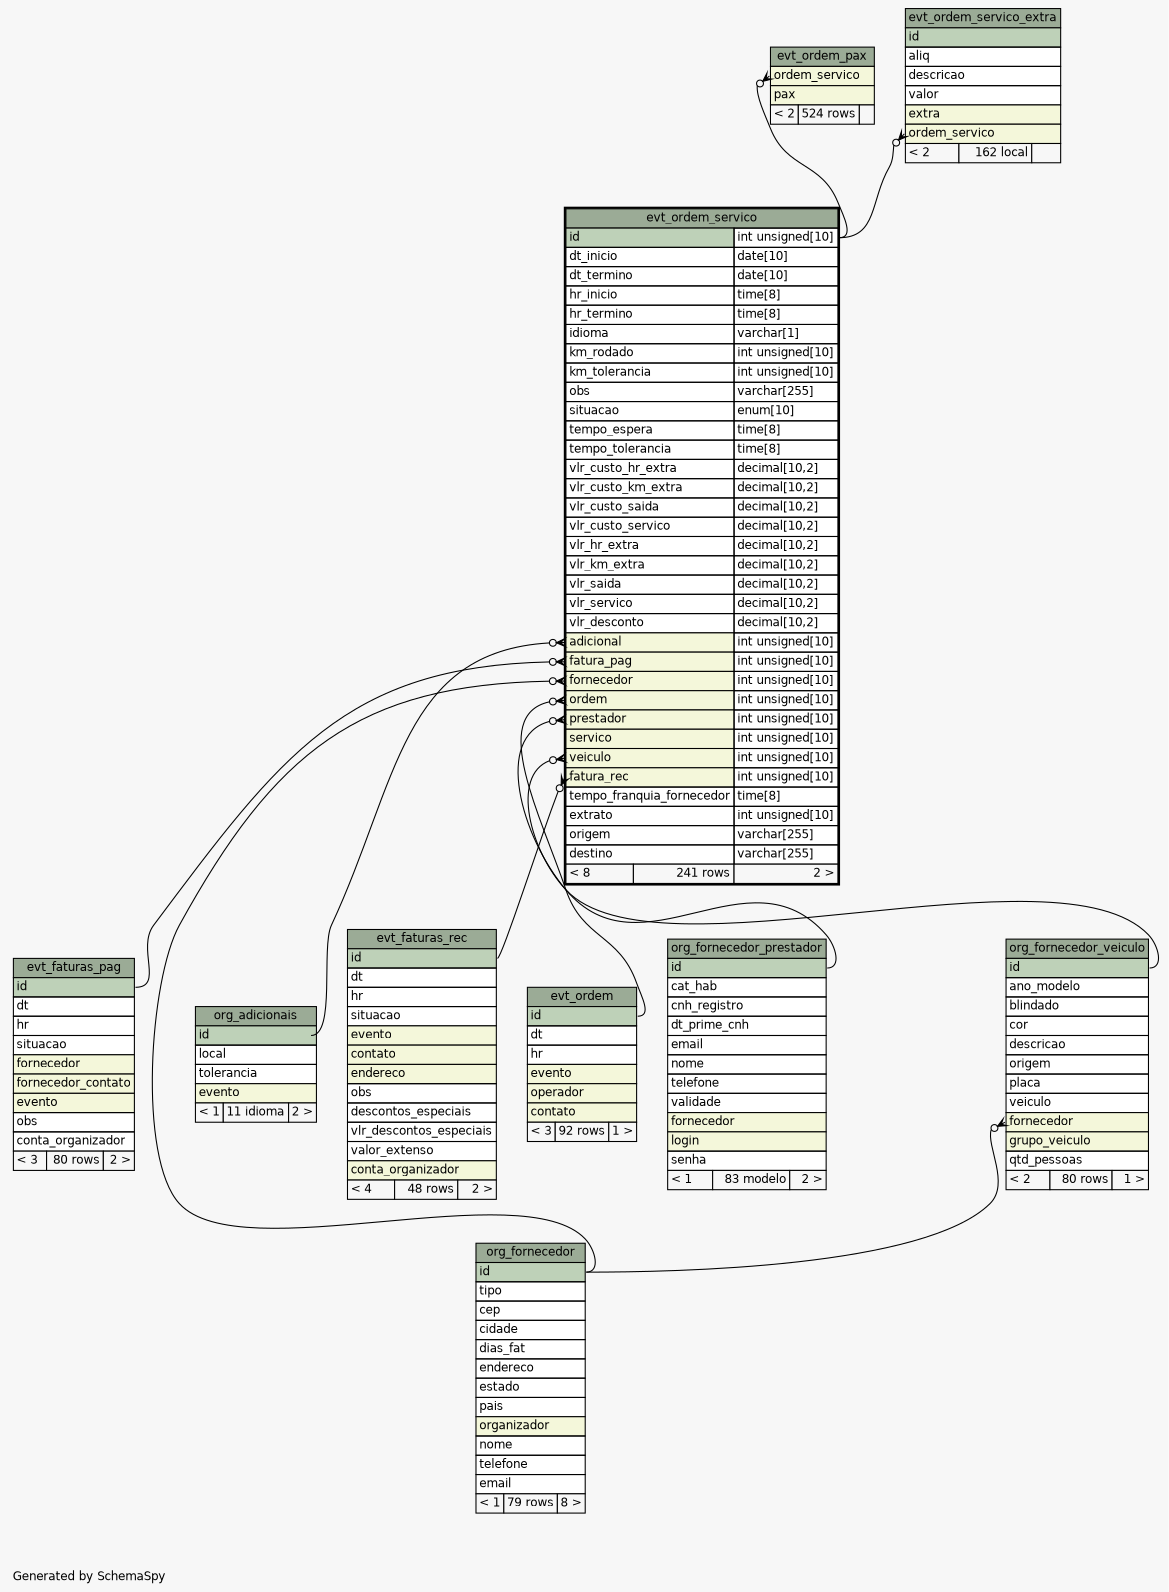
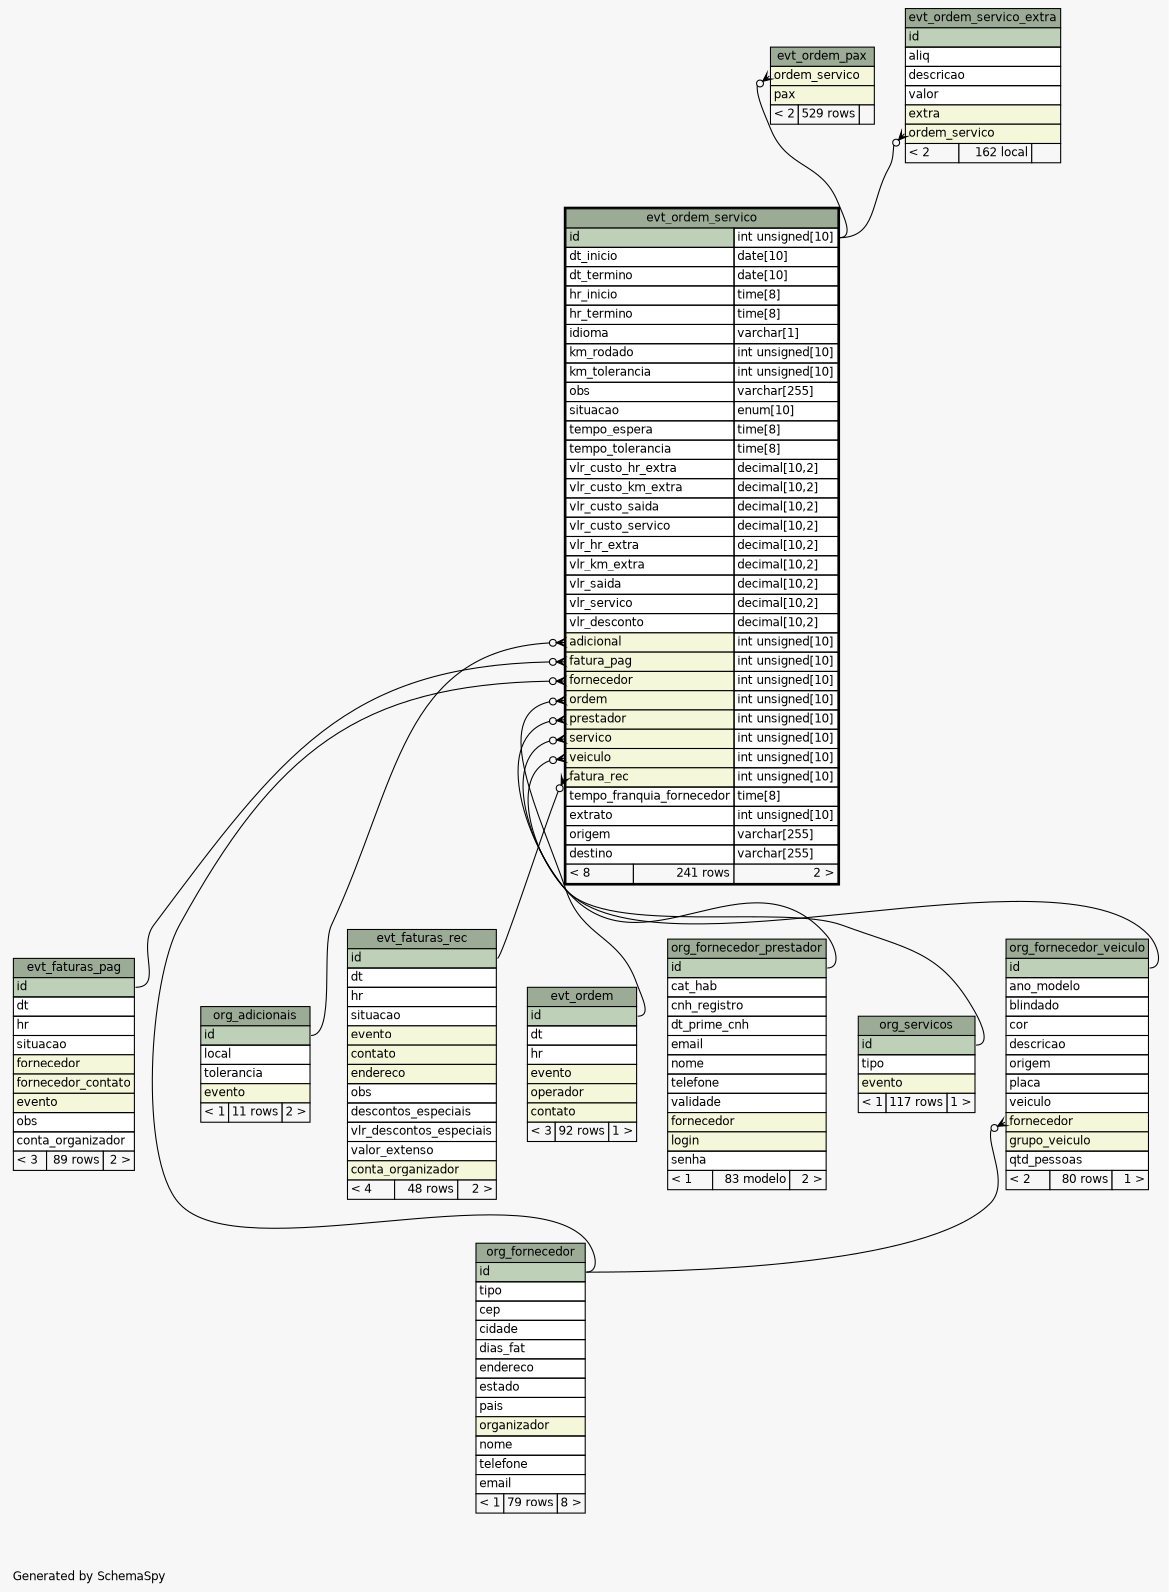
node "evt_ordem_pax": text "524 rows" -> "529 rows"
node "org_servicos": added
node "org_adicionais": text "11 idioma" -> "11 rows"
node "evt_faturas_pag": text "80 rows" -> "89 rows"
